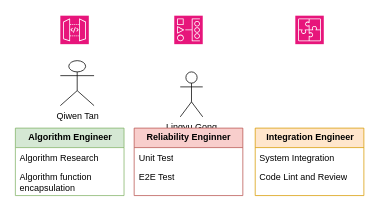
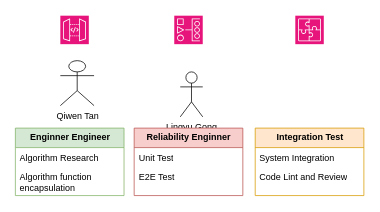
node "Algorithm Engineer": label "Algorithm Engineer" -> "Enginner Engineer"
node "Integration Engineer": label "Integration Engineer" -> "Integration Test"
